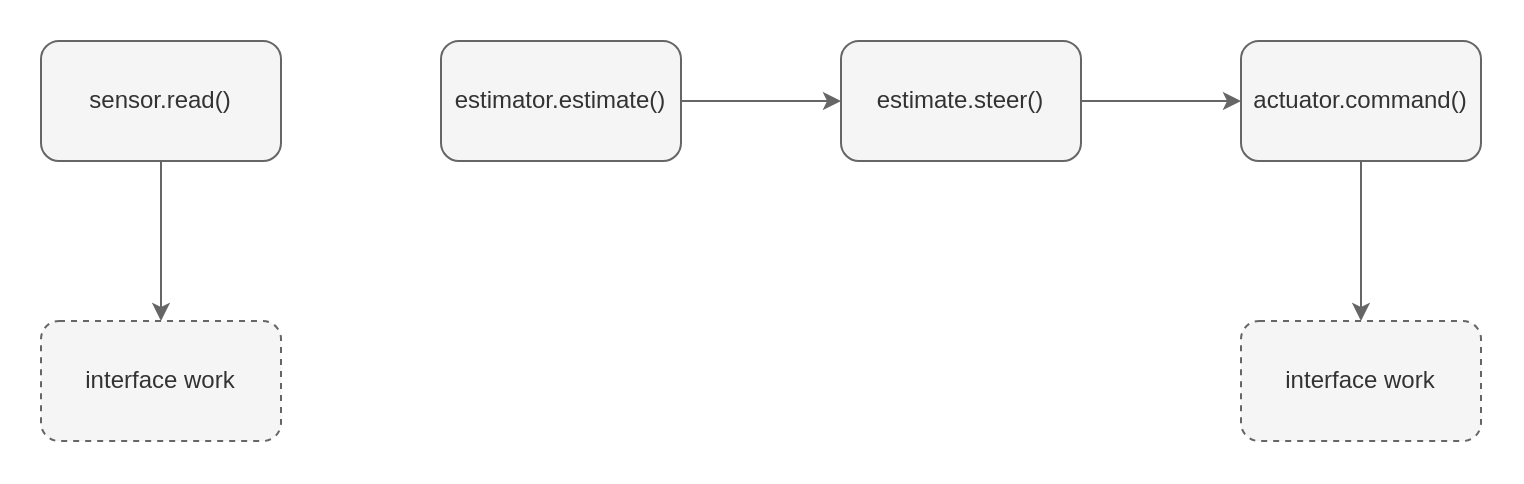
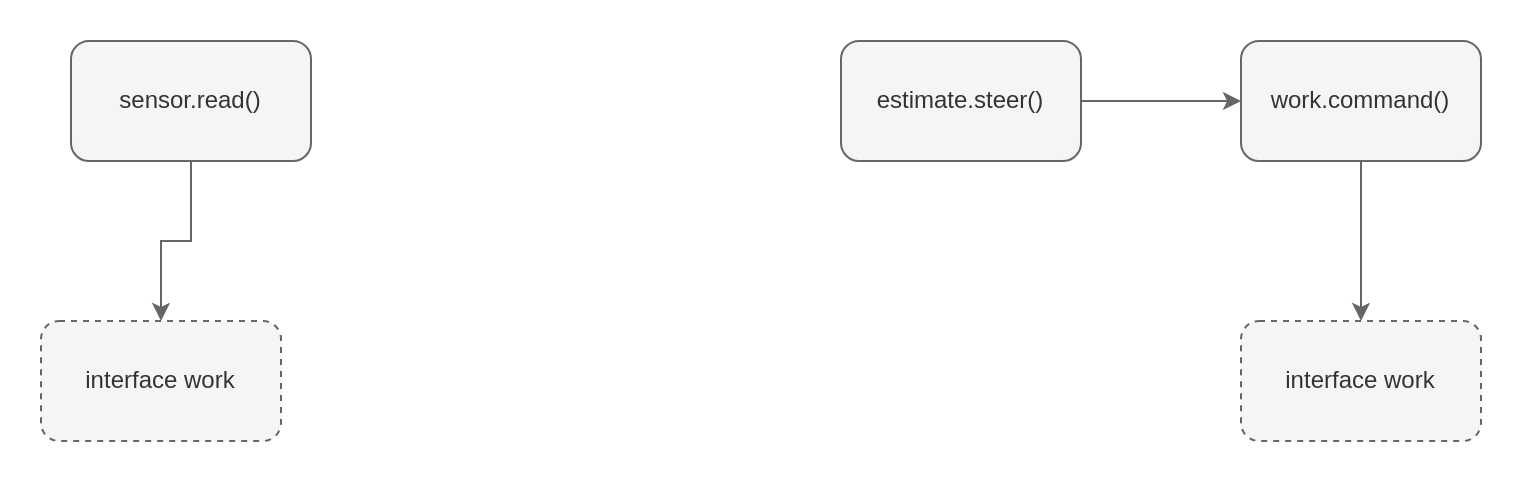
node "sensor.read()": moved (161, 101) -> (191, 101)
node "estimator.estimate()": removed
edge "estimator.estimate()" -> "estimate.steer()": removed
node "actuator.command()": label "actuator.command()" -> "work.command()"
